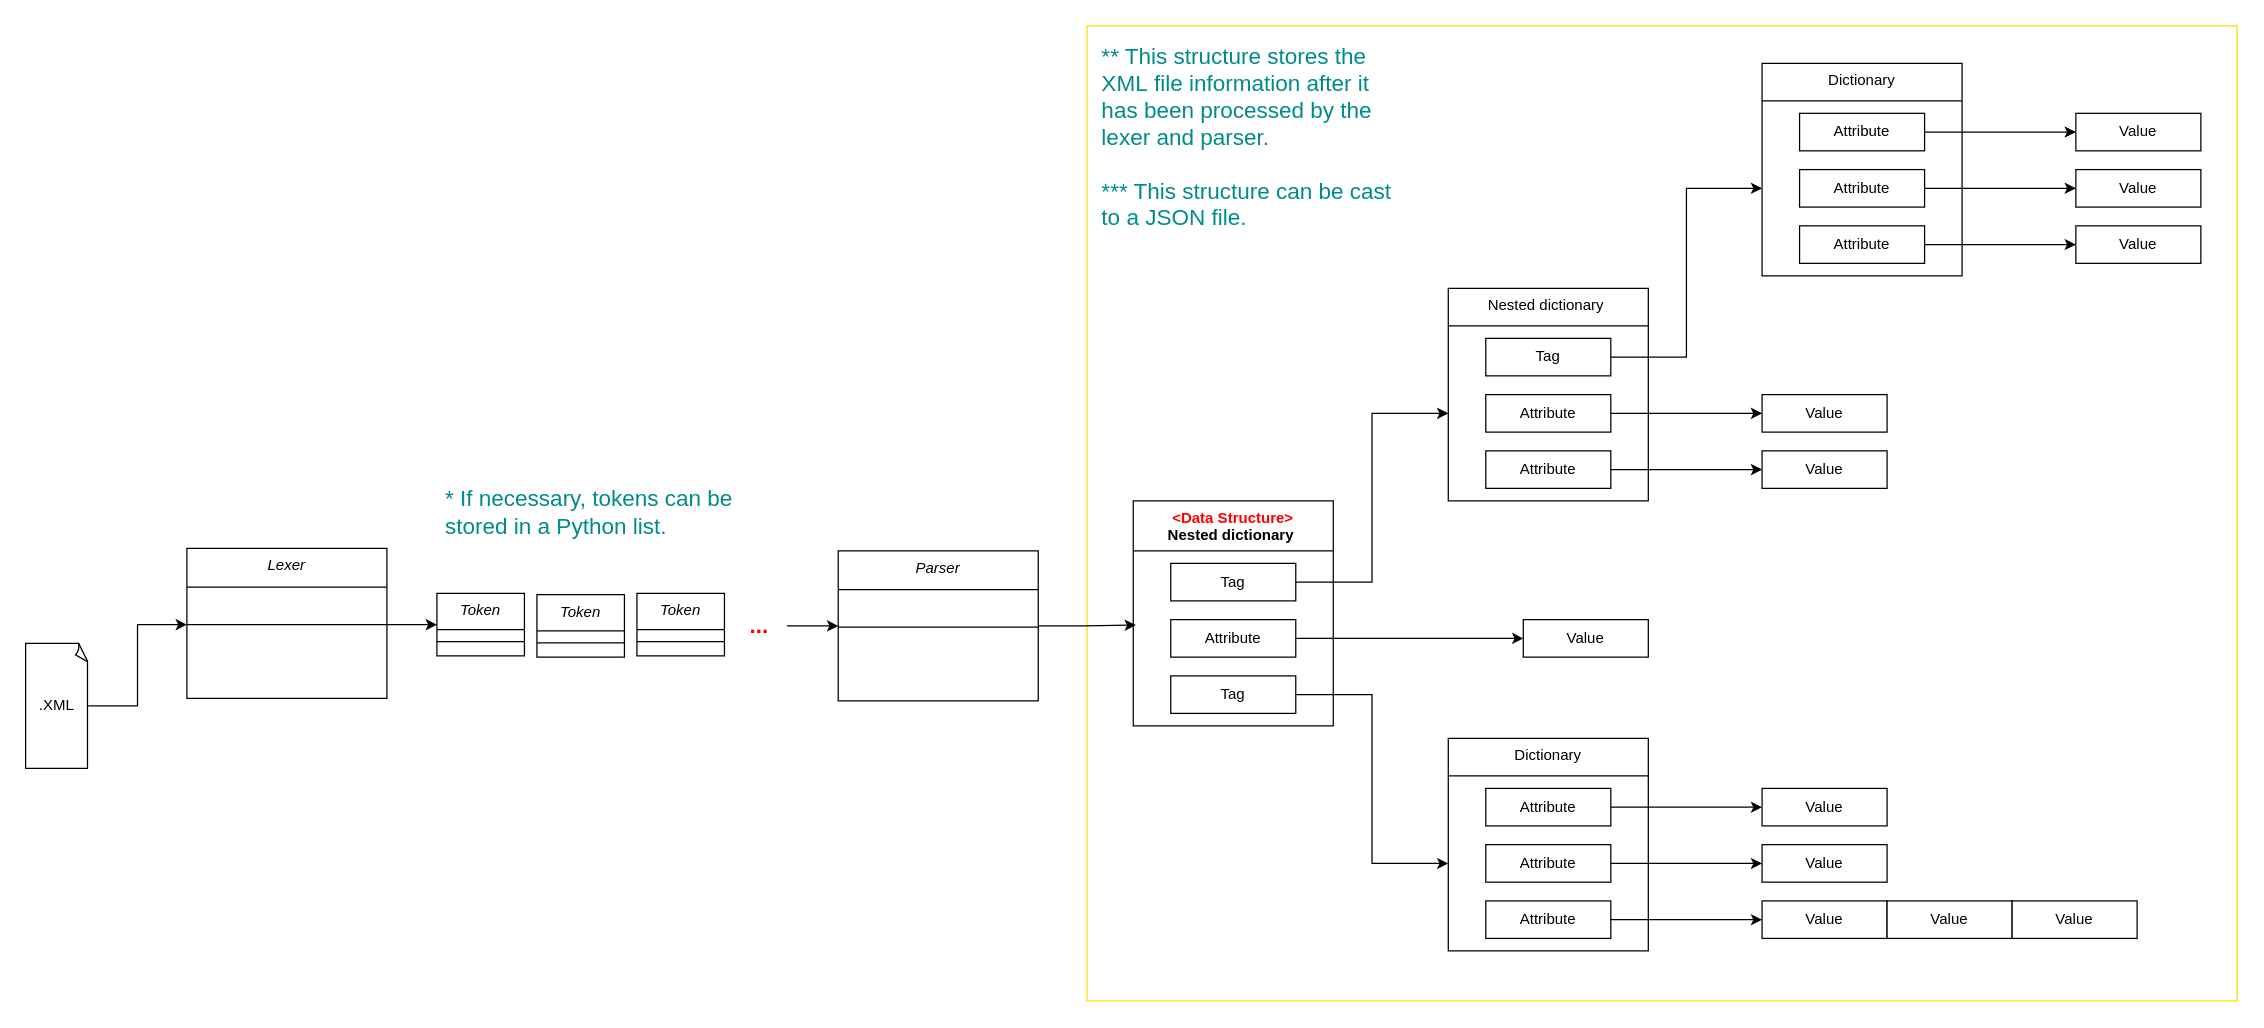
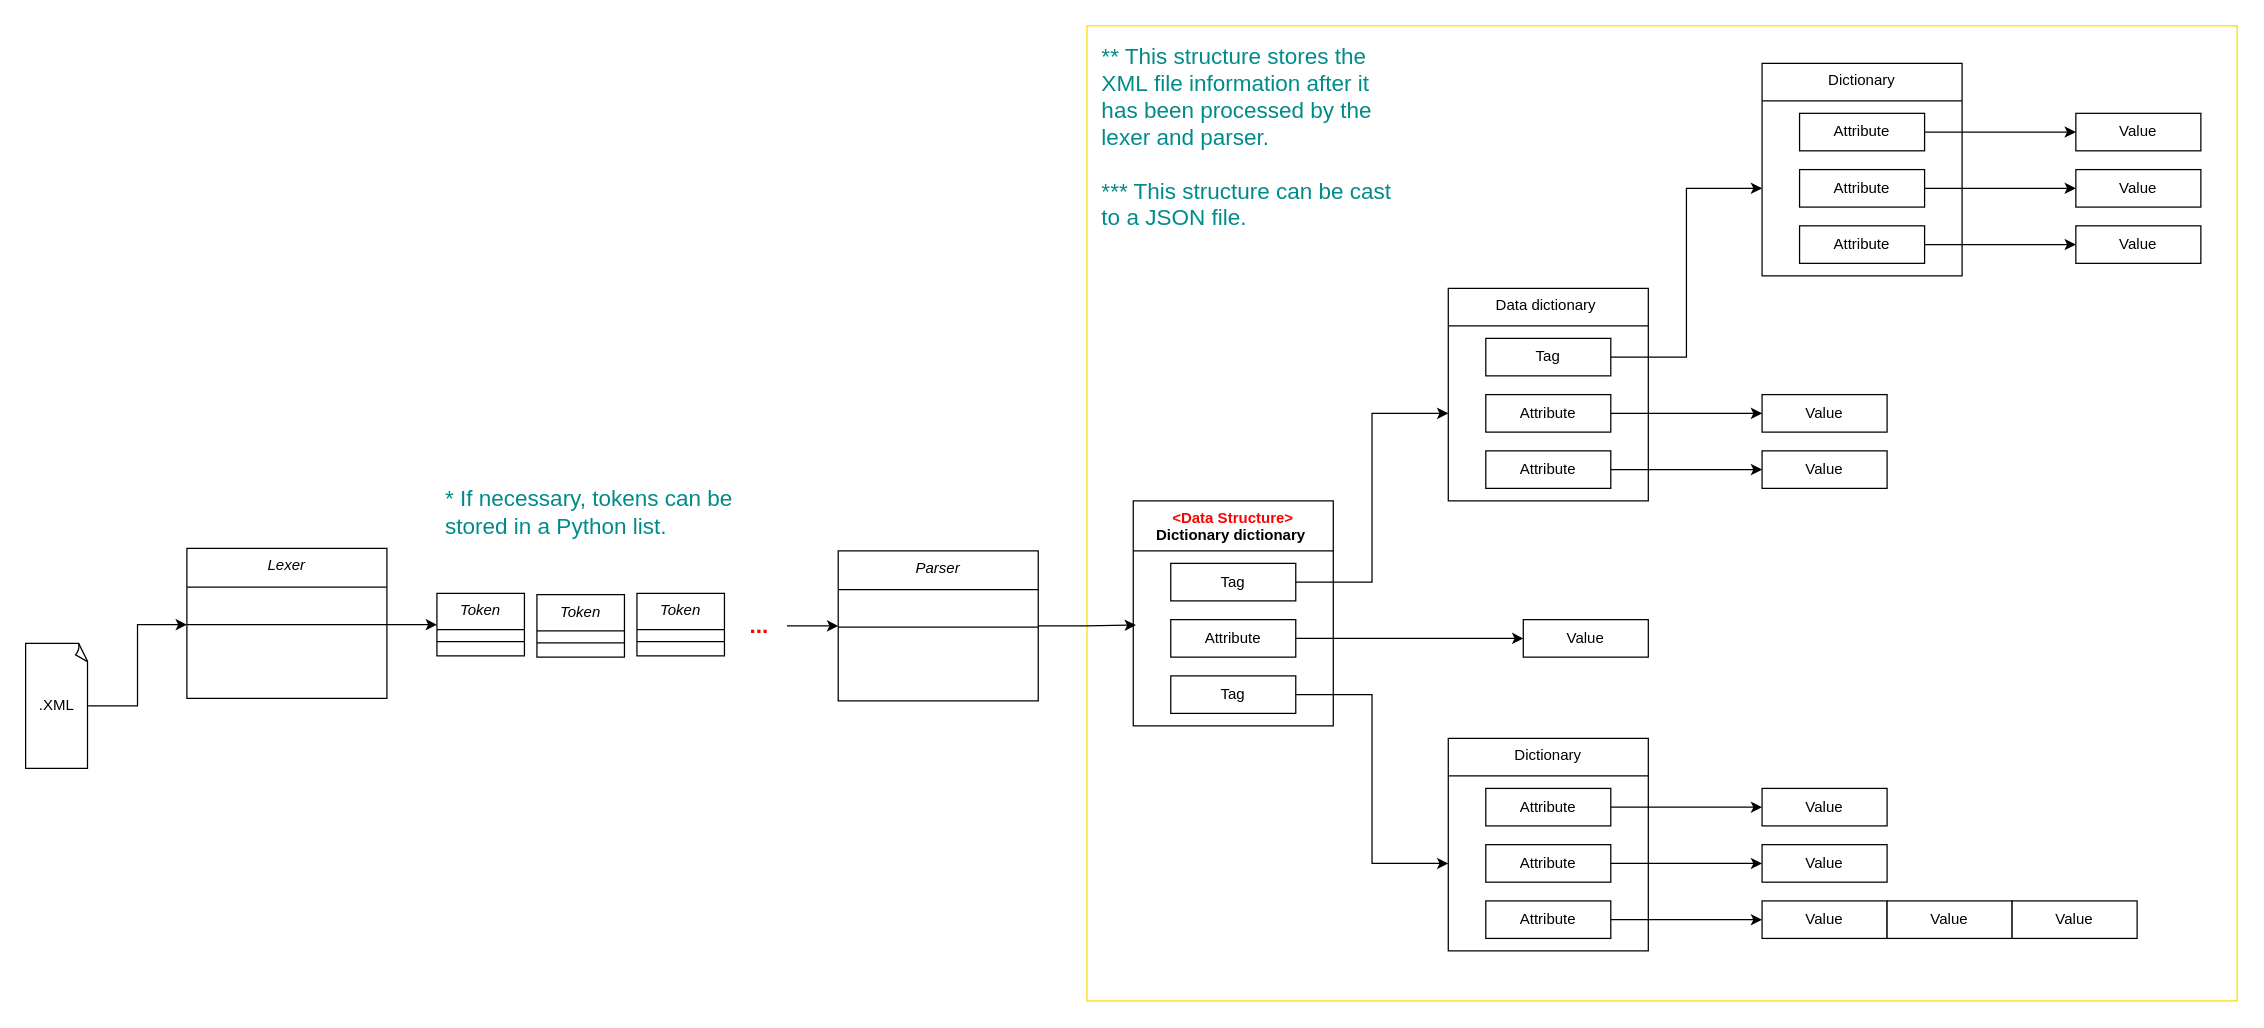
node "Nested dictionary": label "Nested dictionary" -> "Data dictionary"
node "<Data Structure> Nested dictionary": label "<Data Structure> Nested dictionary" -> "<Data Structure> Dictionary dictionary"
